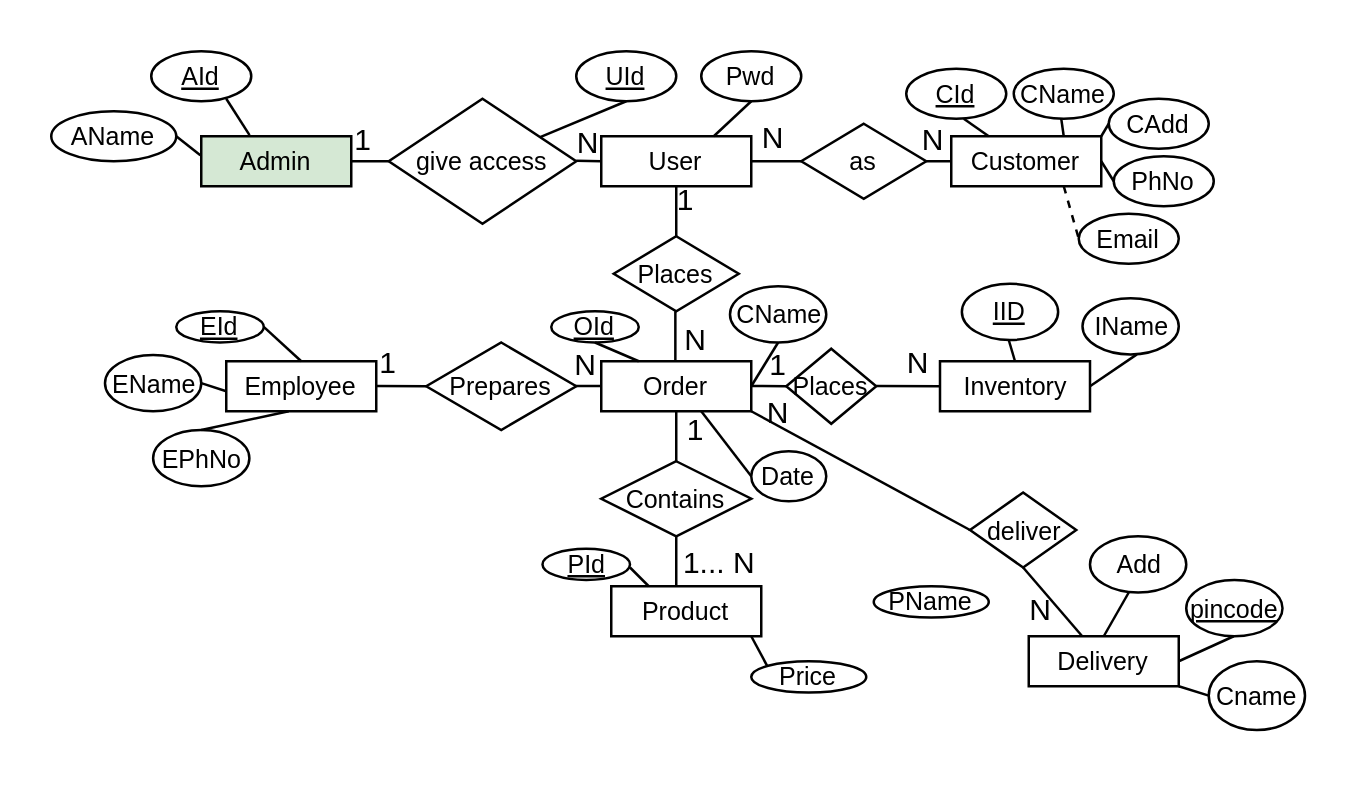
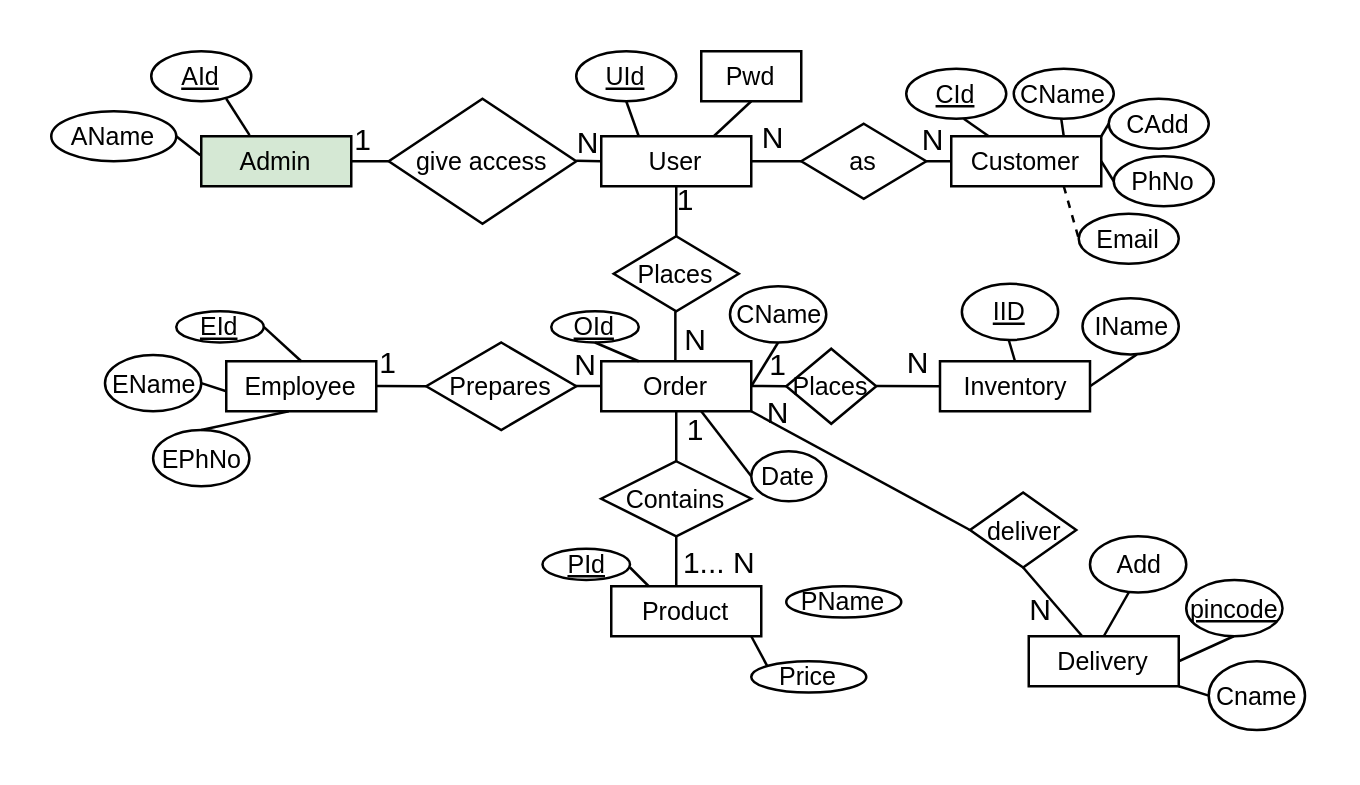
node "Pwd": shape ellipse -> rectangle
edge "UId" -- "give access": now "UId" -- "User"
node "PName": moved (931, 602) -> (844, 602)
